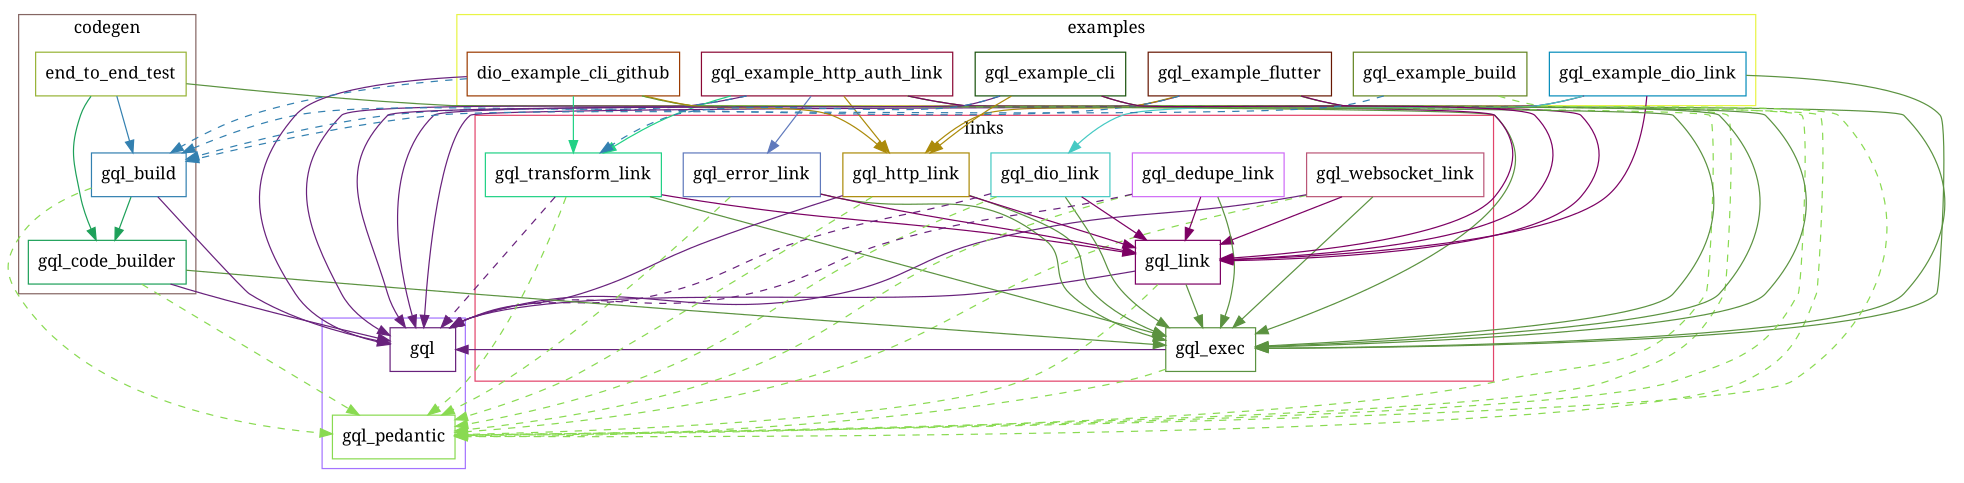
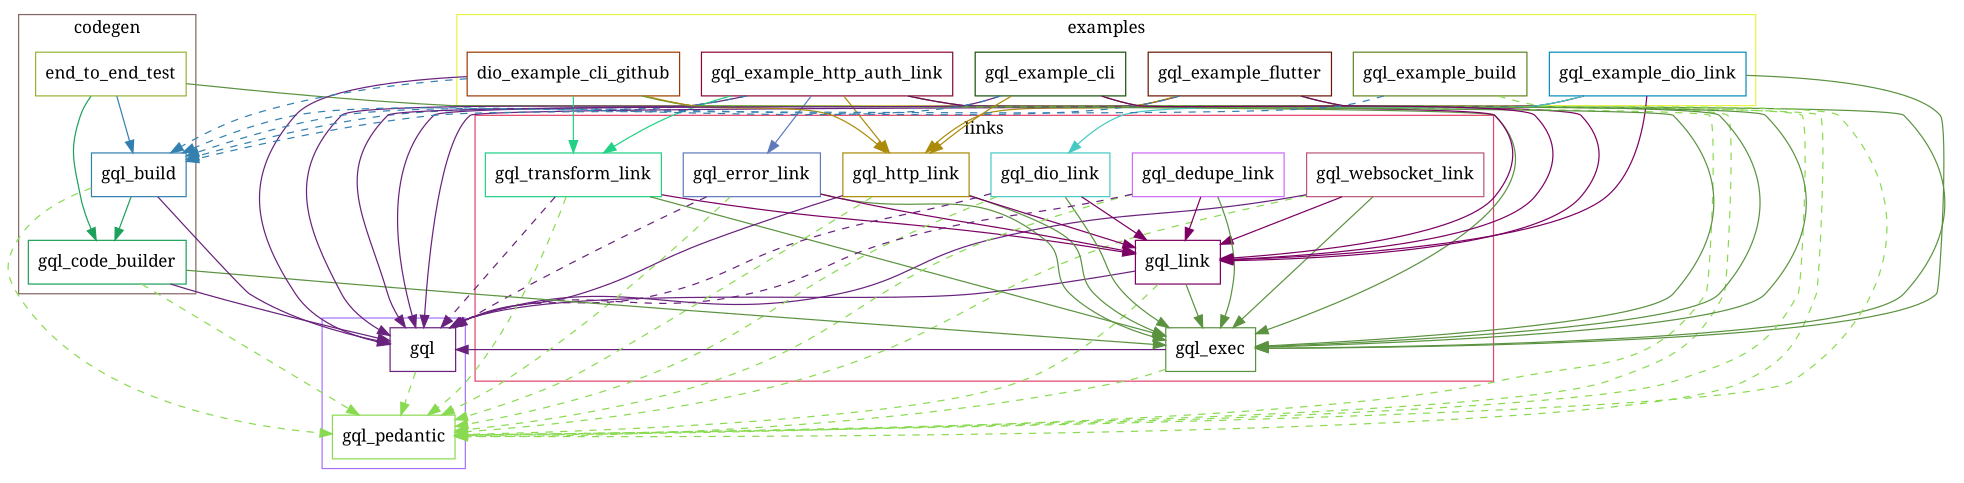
edge "gql_example_cli" -> "gql_transform_link": now "gql_example_cli" -> "gql_build"
edge "gql_error_link" -> "gql": added
edge "gql" -> "gql_pedantic": added
